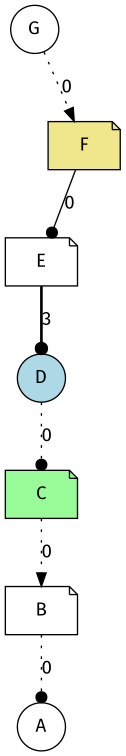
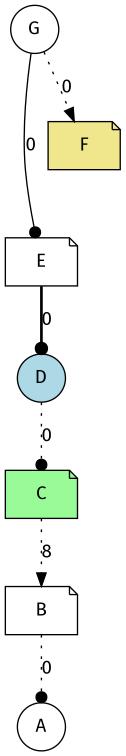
edge "F" -> "E": now "G" -> "E"
edge "E" -> "D": label "3" -> "0"
edge "C" -> "B": label "0" -> "8"
